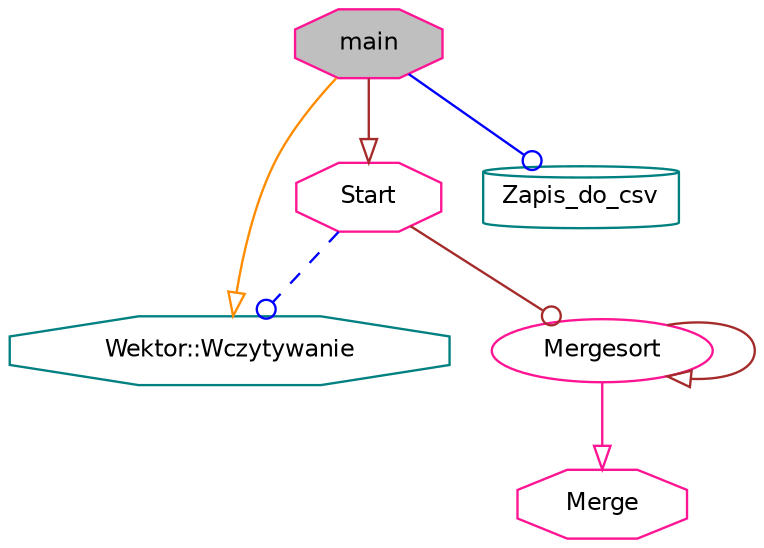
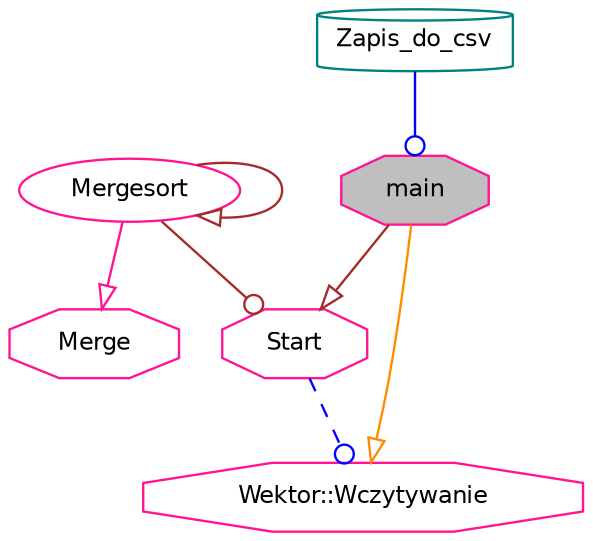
edge "main" -> "Zapis_do_csv": reversed
edge "Start" -> "Mergesort": reversed
node "Wektor::Wczytywanie": color teal -> deeppink
